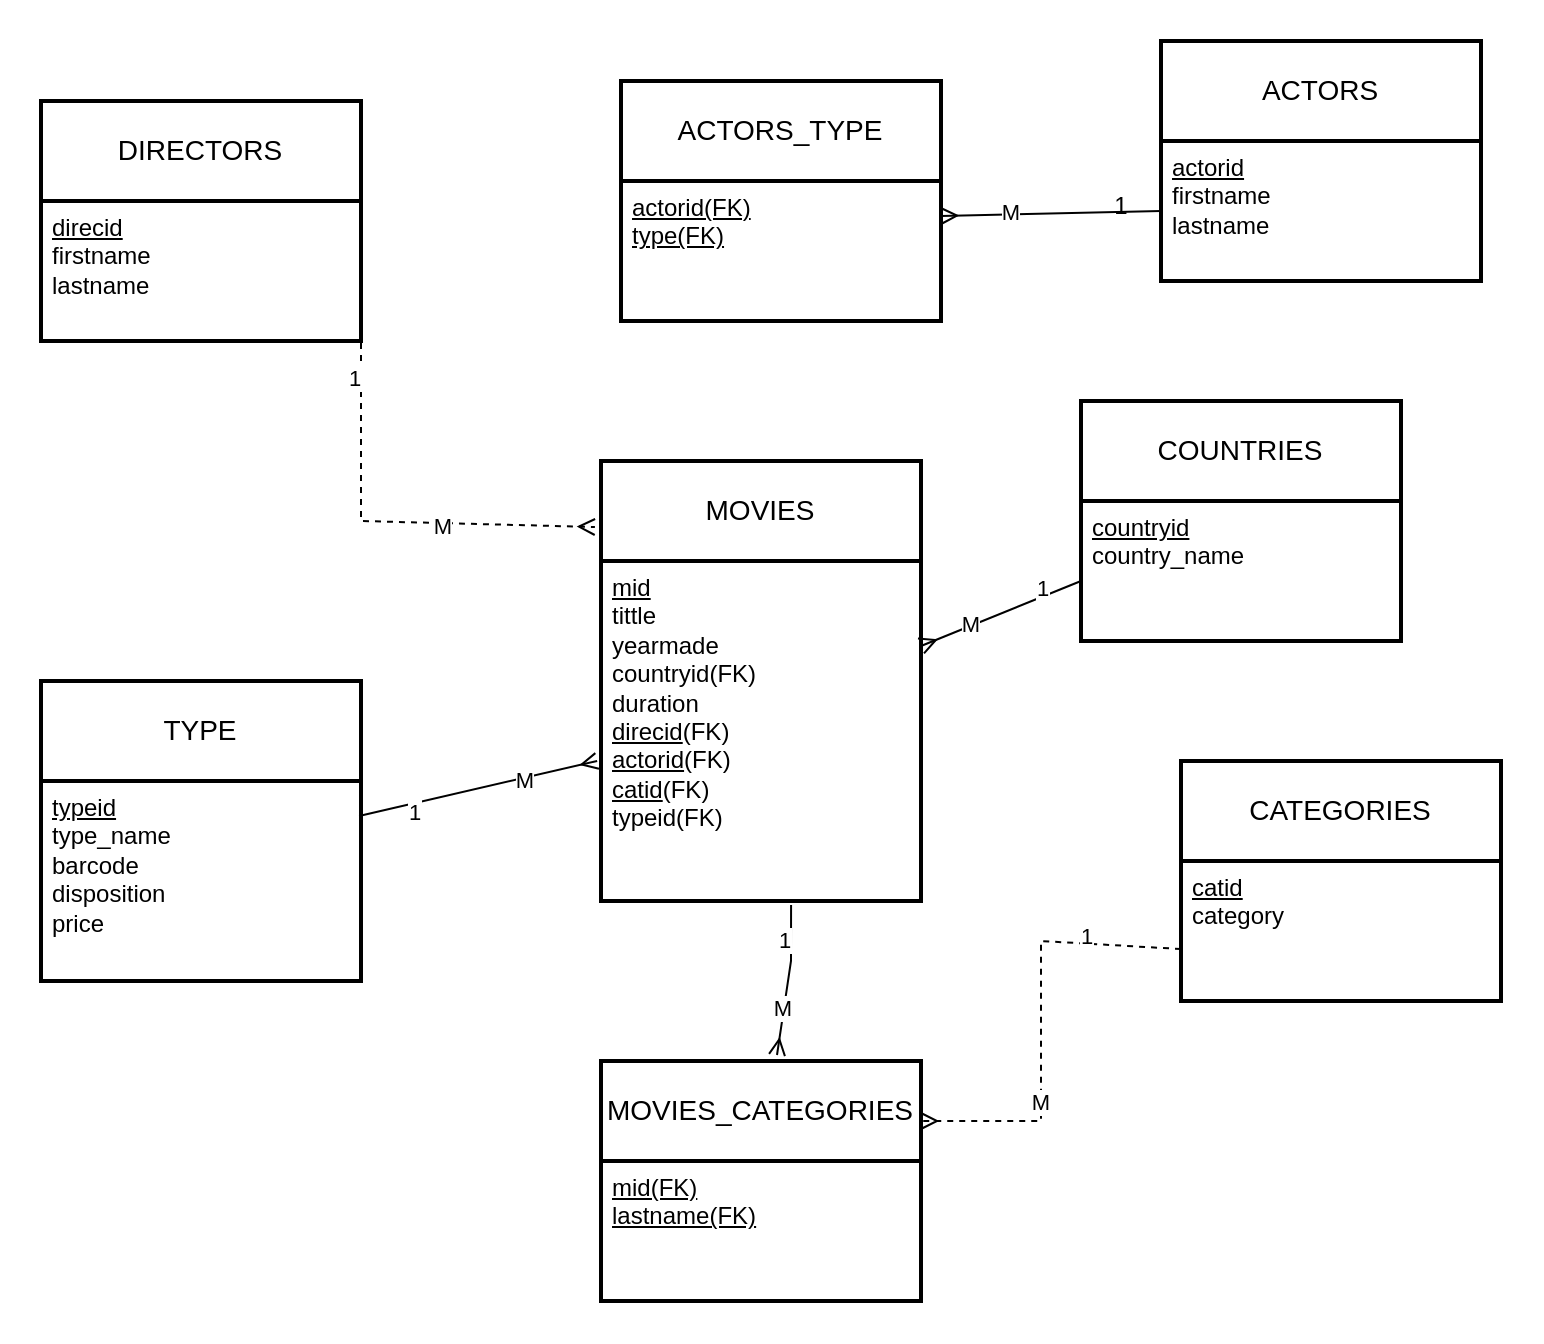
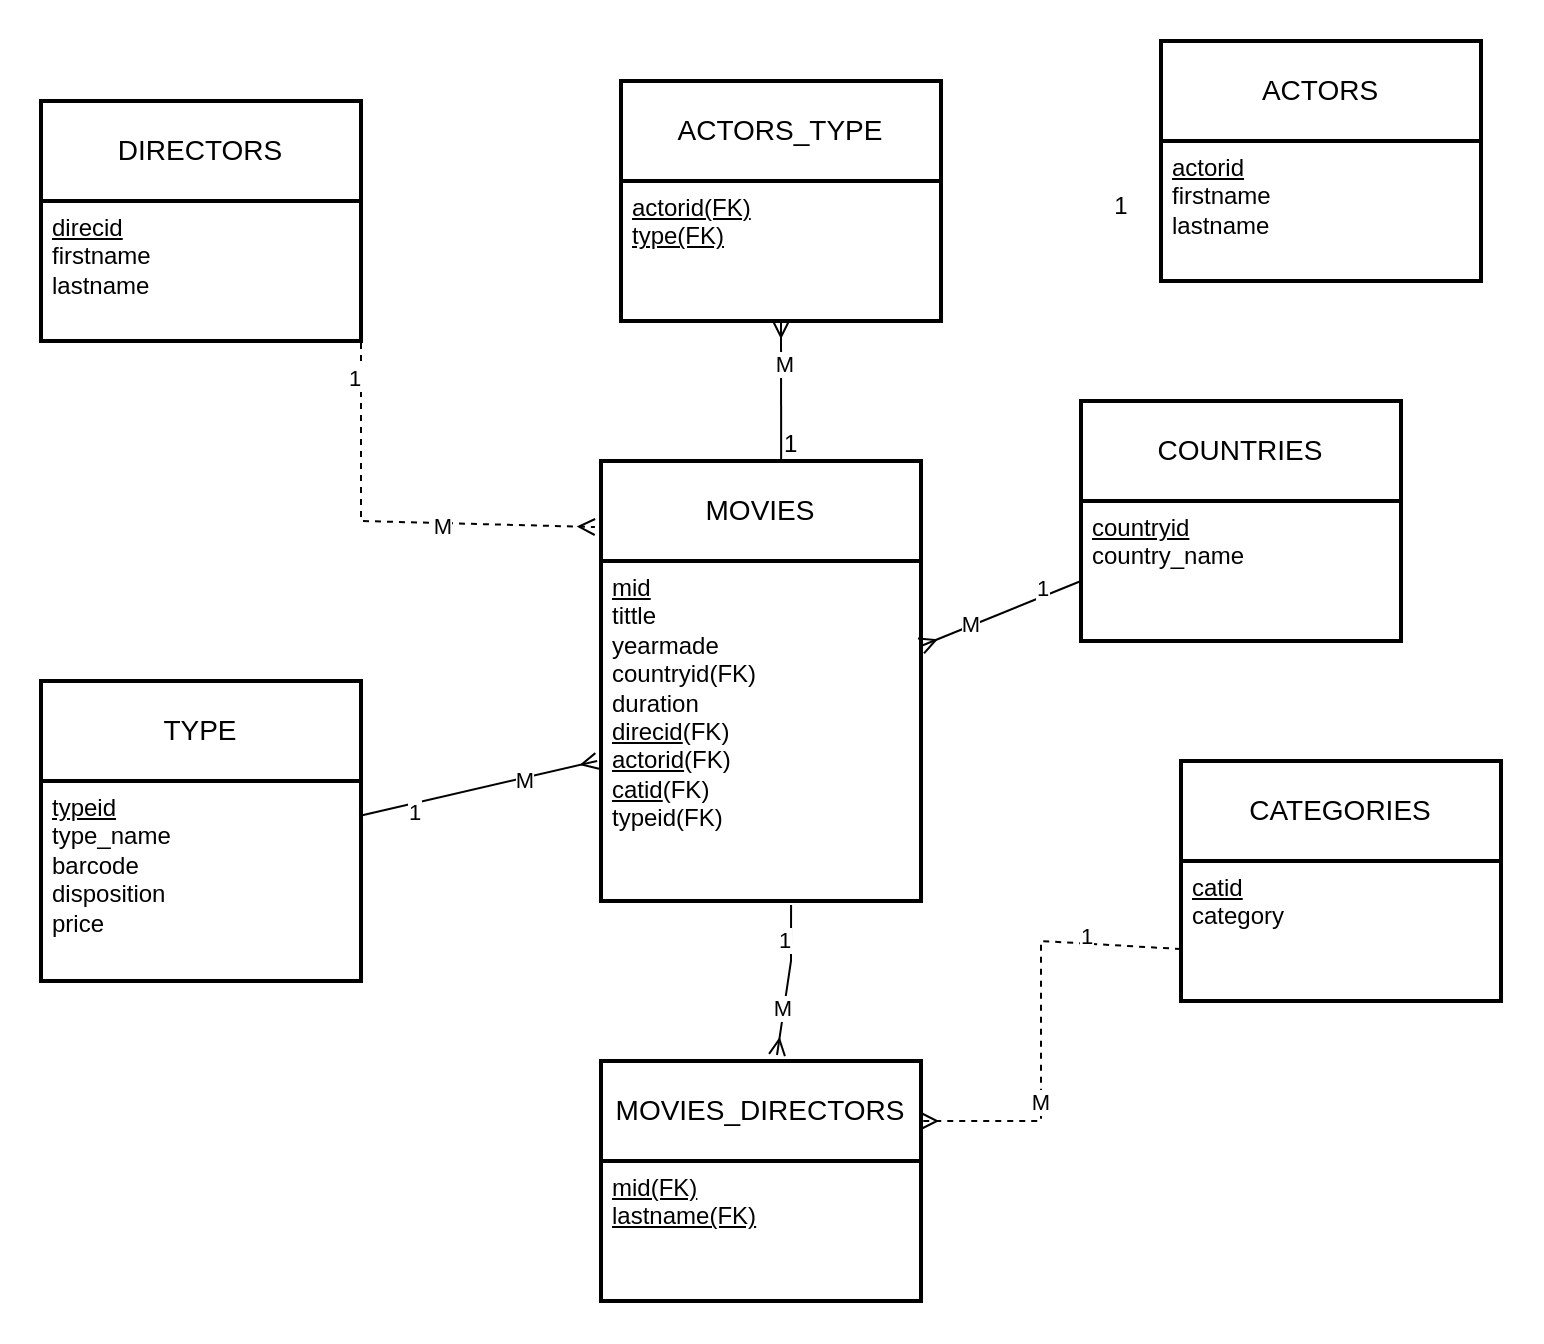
edge "actorid firstname lastname" -> "actorid(FK) type(FK)": removed, label "M"
edge "MOVIES" -> "actorid(FK) type(FK)": added, labels "1", "M"
node "MOVIES_CATEGORIES": label "MOVIES_CATEGORIES" -> "MOVIES_DIRECTORS"
